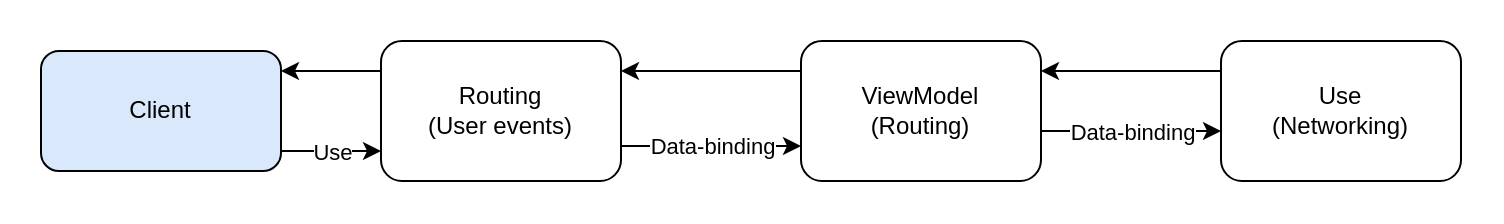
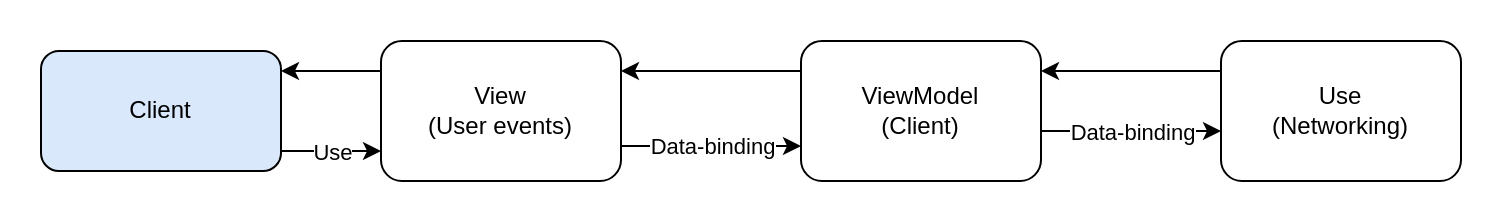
node "Routing (User events)": label "Routing (User events)" -> "View (User events)"
node "ViewModel (Routing)": label "ViewModel (Routing)" -> "ViewModel (Client)"
